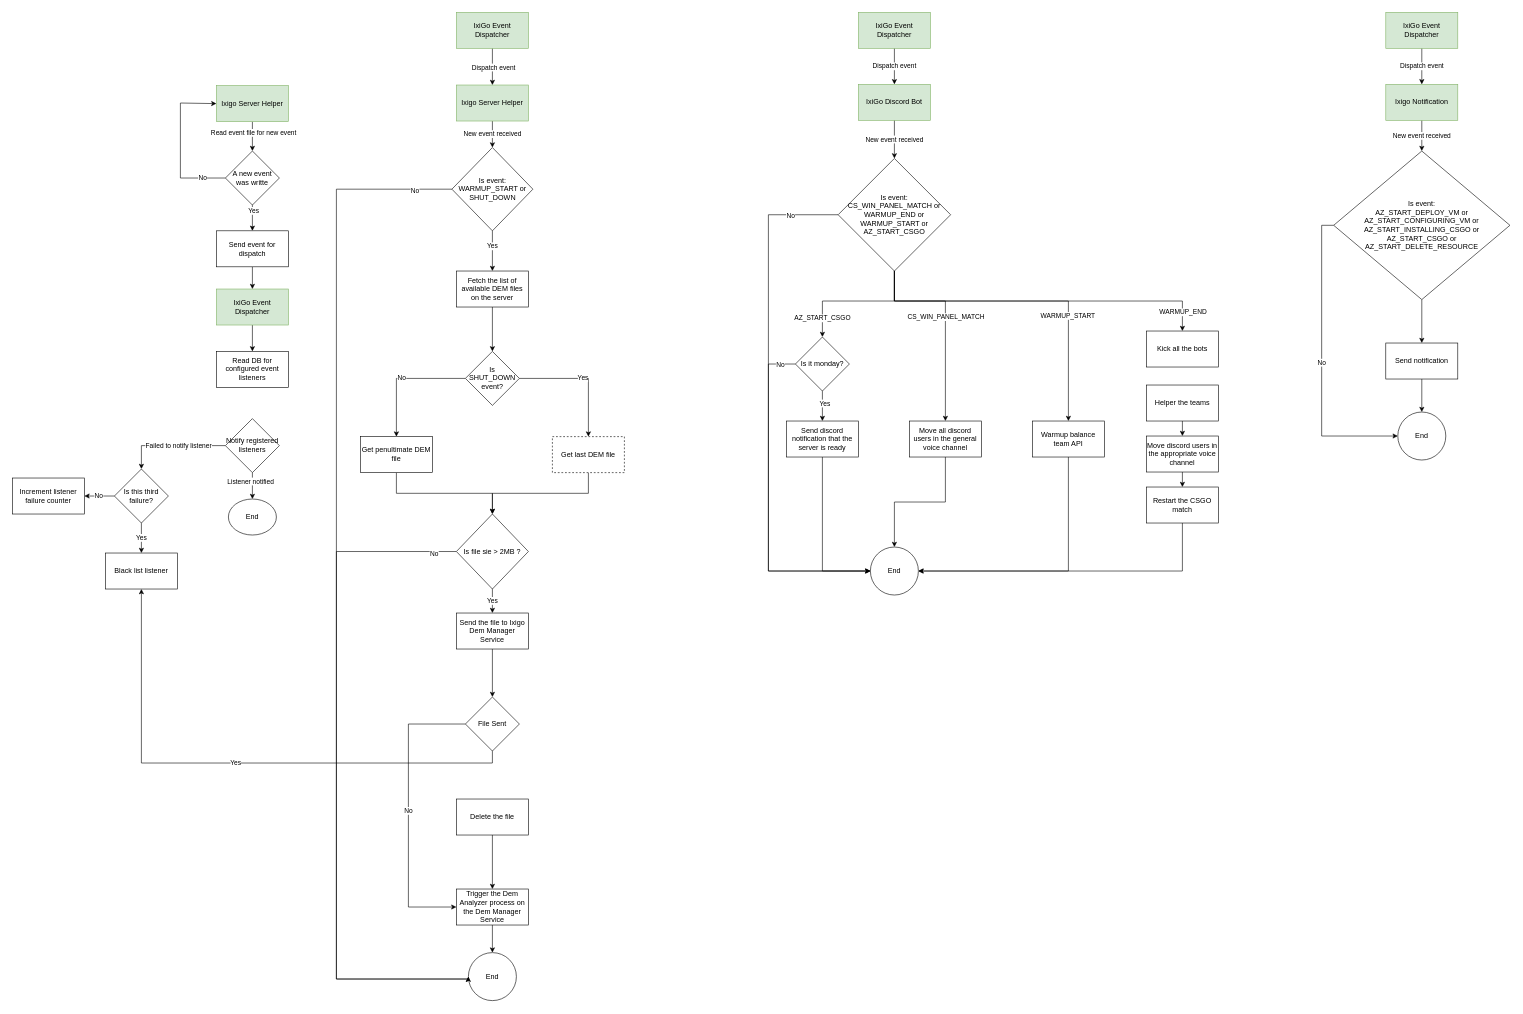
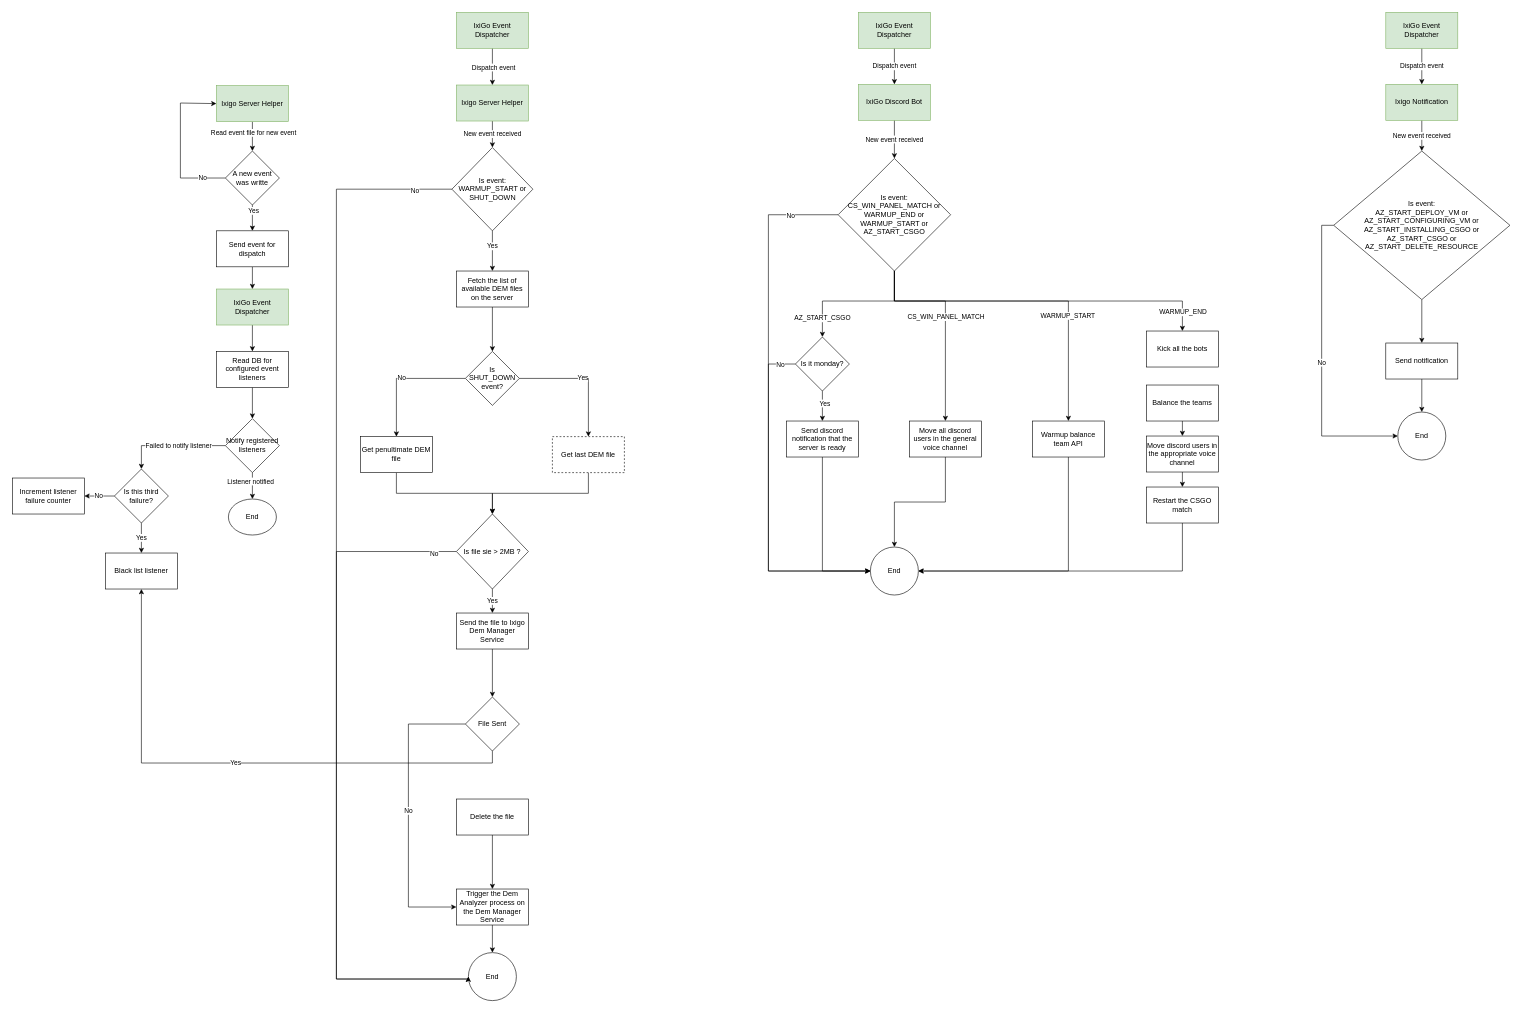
edge "Read DB for configured event listeners" -> "Notify registered listeners": added
node "Helper the teams": label "Helper the teams" -> "Balance the teams"
